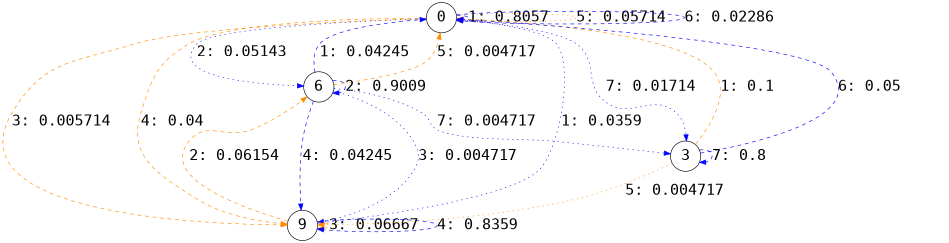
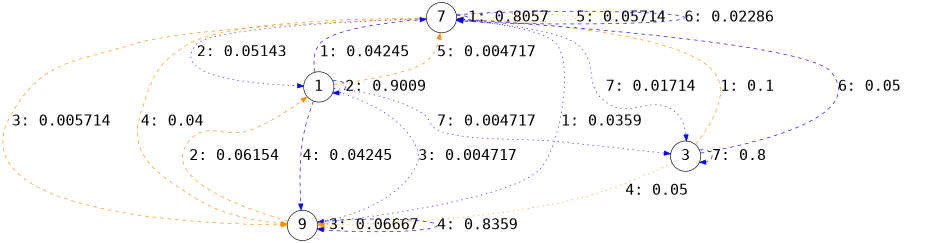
node "0": label "0" -> "7"
node "6": label "6" -> "1"
edge "3" -> "9": label "5: 0.004717  " -> "4: 0.05     "
